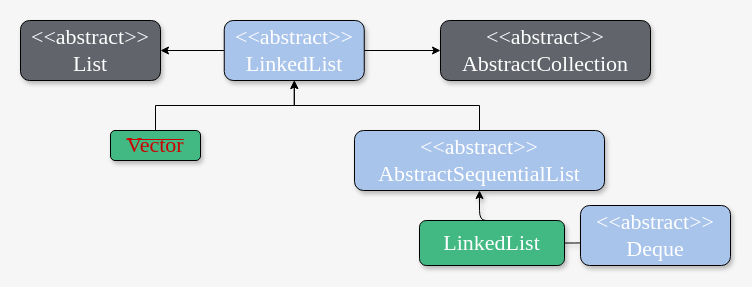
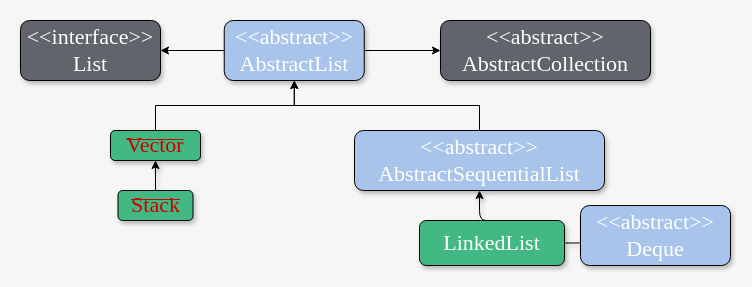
node "<<abstract>> List": label "<<abstract>> List" -> "<<interface>> List"
node "<<abstract>> LinkedList": label "<<abstract>> LinkedList" -> "<<abstract>> AbstractList"
edge "Stack" -> "Vector": added
node "Stack": added
